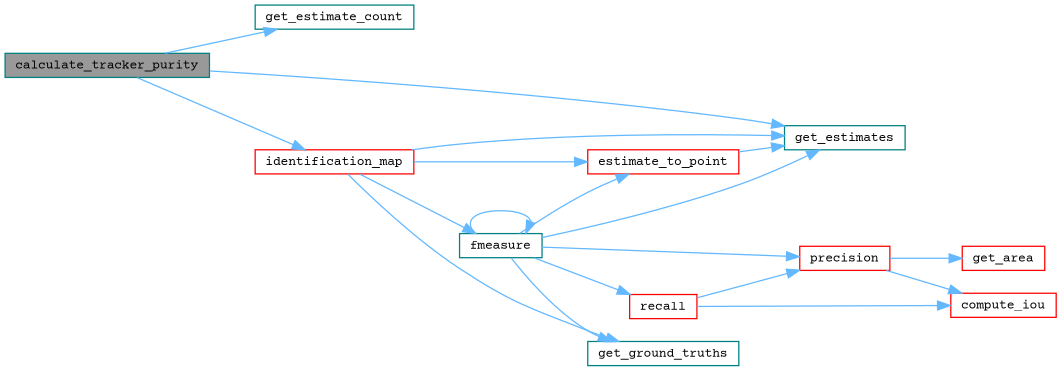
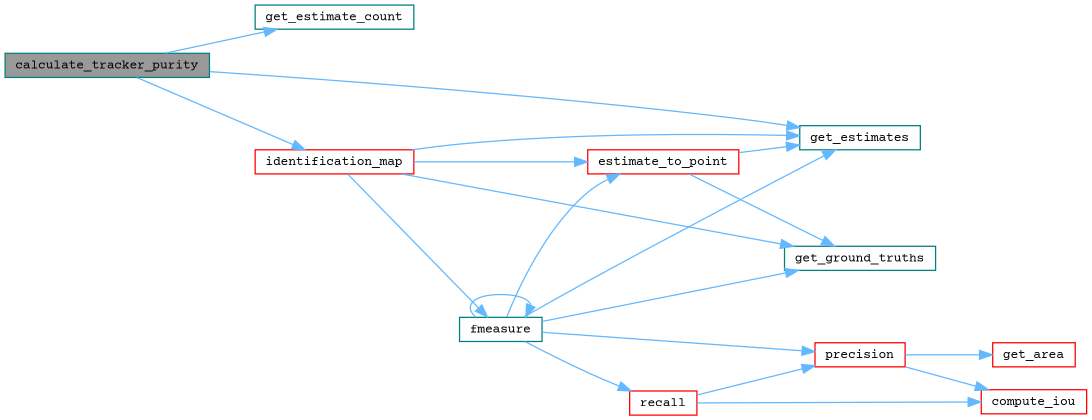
edge "estimate_to_point" -> "get_ground_truths": added
